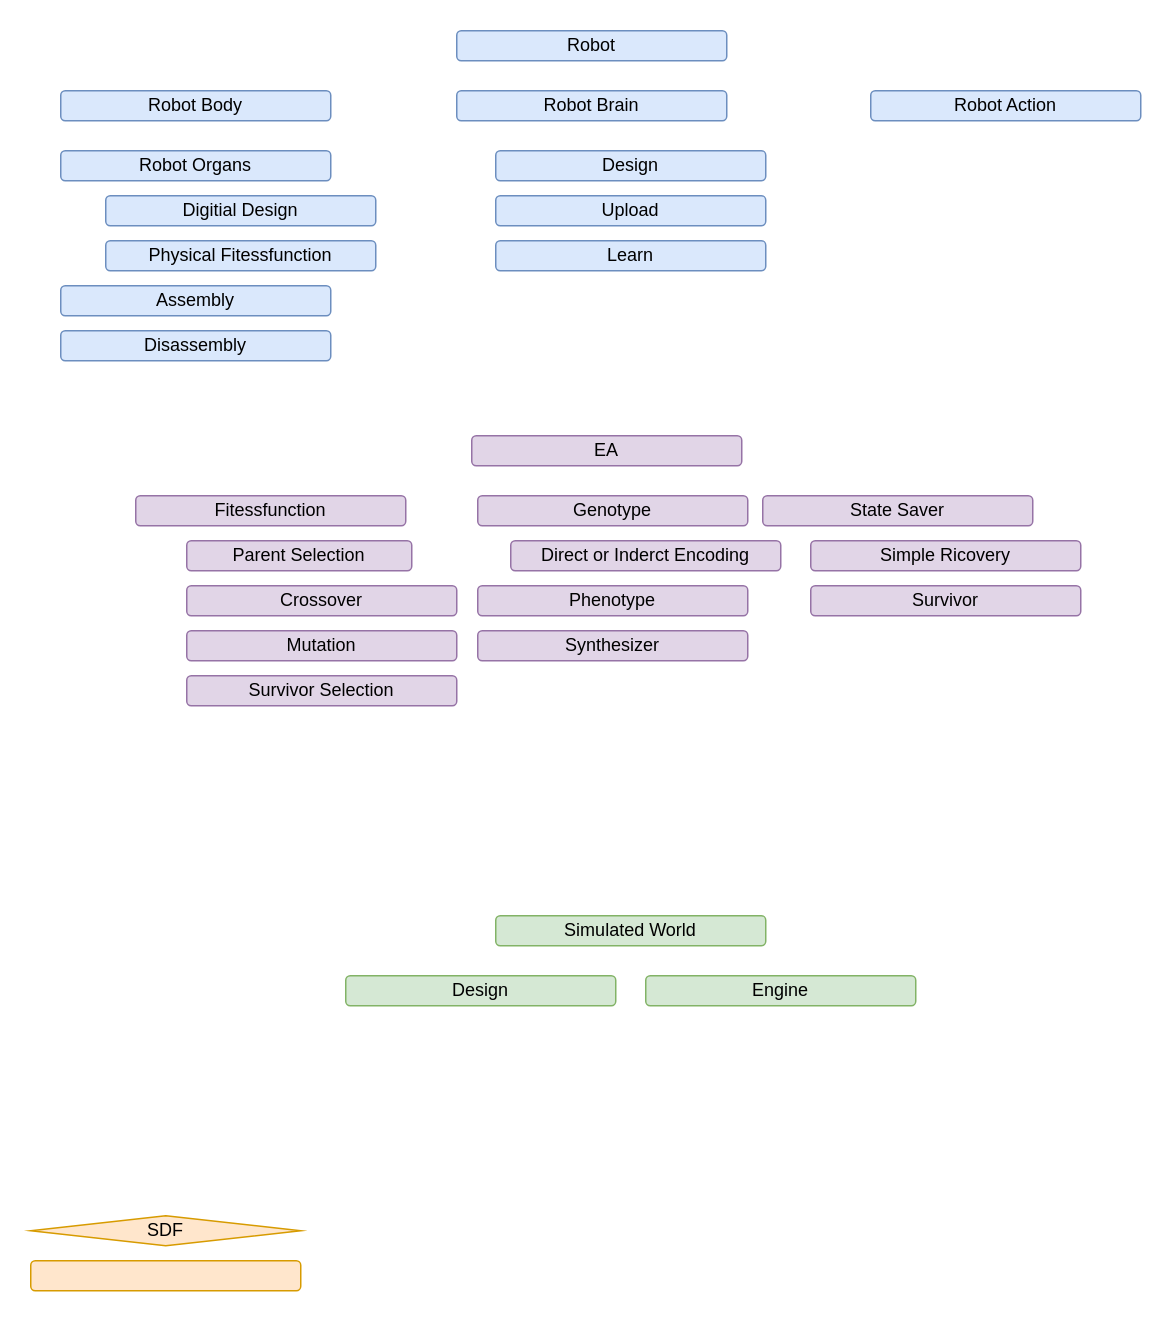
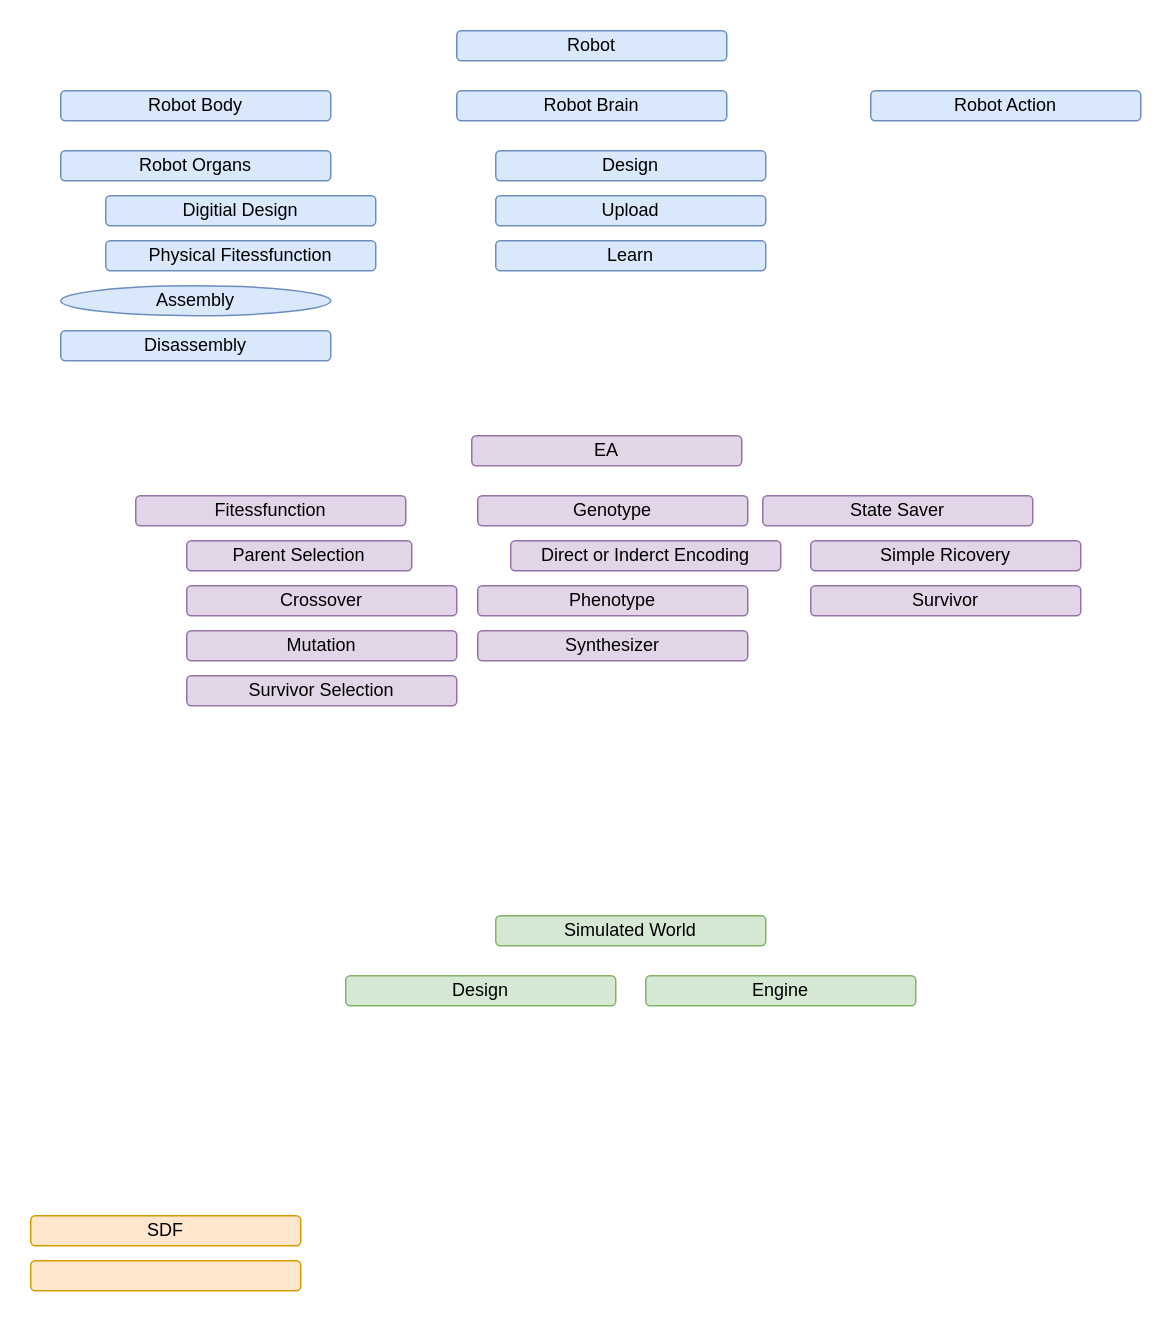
node "Assembly": shape rounded rectangle -> ellipse
node "SDF": shape diamond -> rounded rectangle
